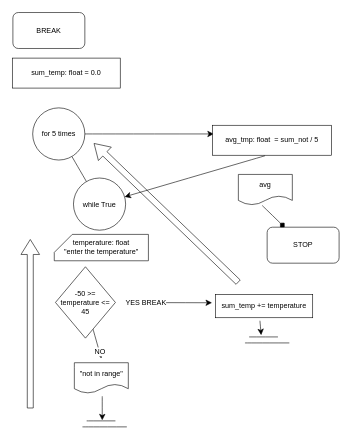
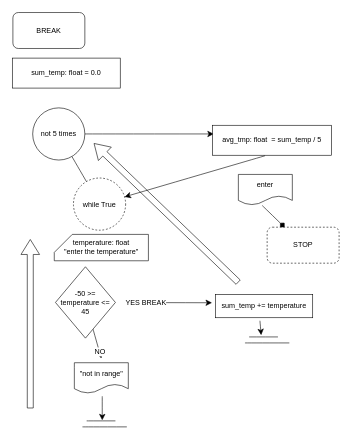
node "for 5 times": label "for 5 times" -> "not 5 times"
node "avg_tmp: float = sum_not / 5": label "avg_tmp: float = sum_not / 5" -> "avg_tmp: float = sum_temp / 5"
node "avg": label "avg" -> "enter"
node "while True": style solid -> dashed
node "STOP": style solid -> dashed
